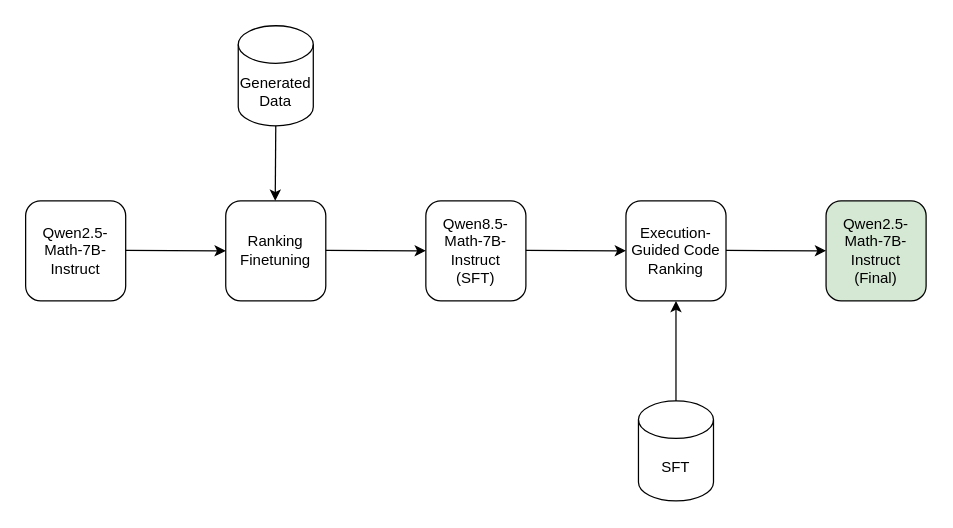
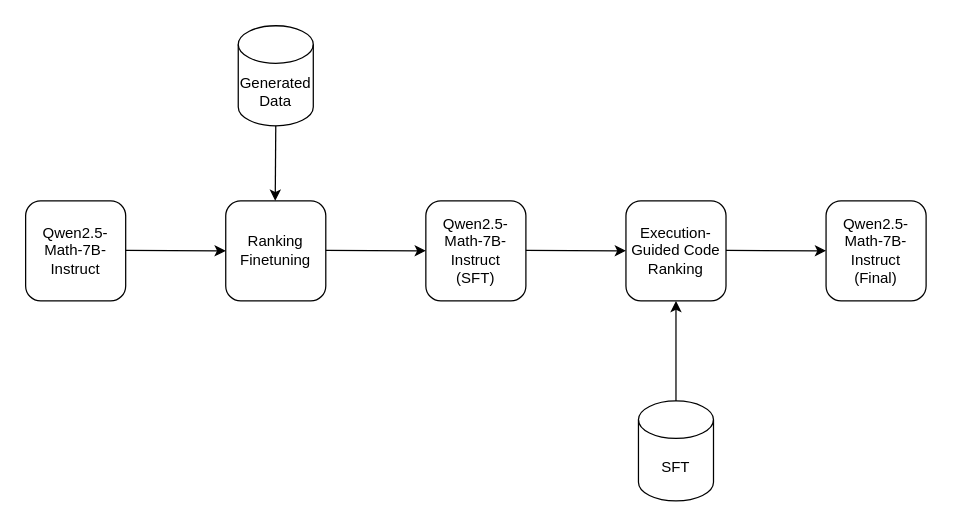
node "Qwen8.5-Math-7B-Instruct (SFT)": label "Qwen8.5-Math-7B-Instruct (SFT)" -> "Qwen2.5-Math-7B-Instruct (SFT)"
node "Qwen2.5-Math-7B-Instruct (Final)": fillcolor #d5e8d4 -> #ffffff
